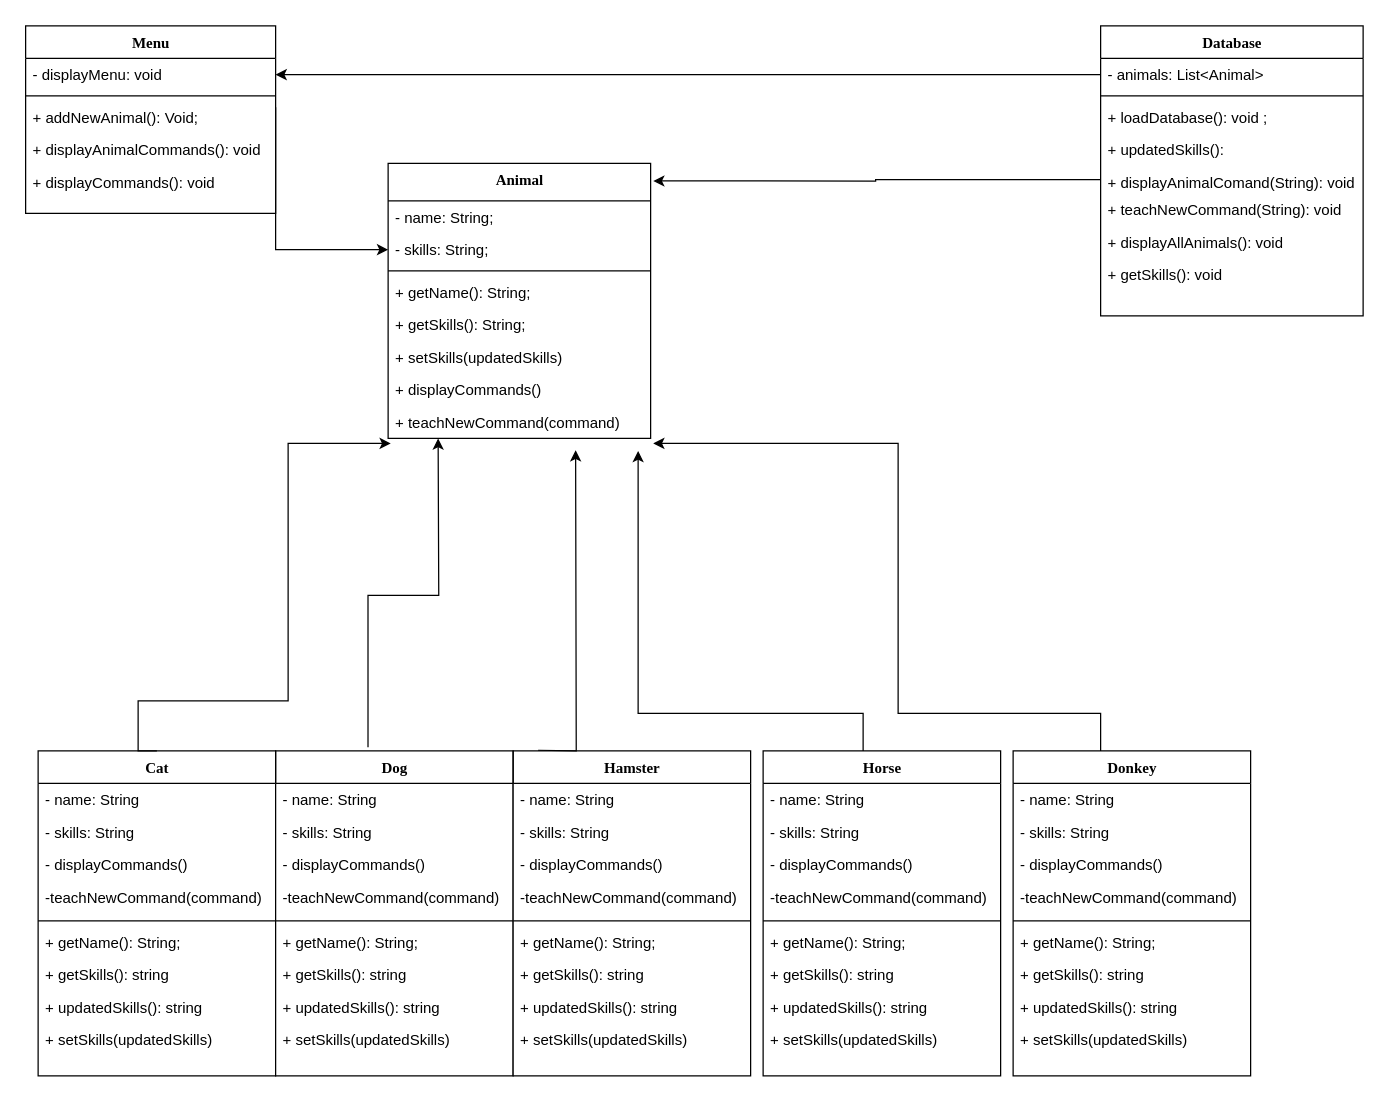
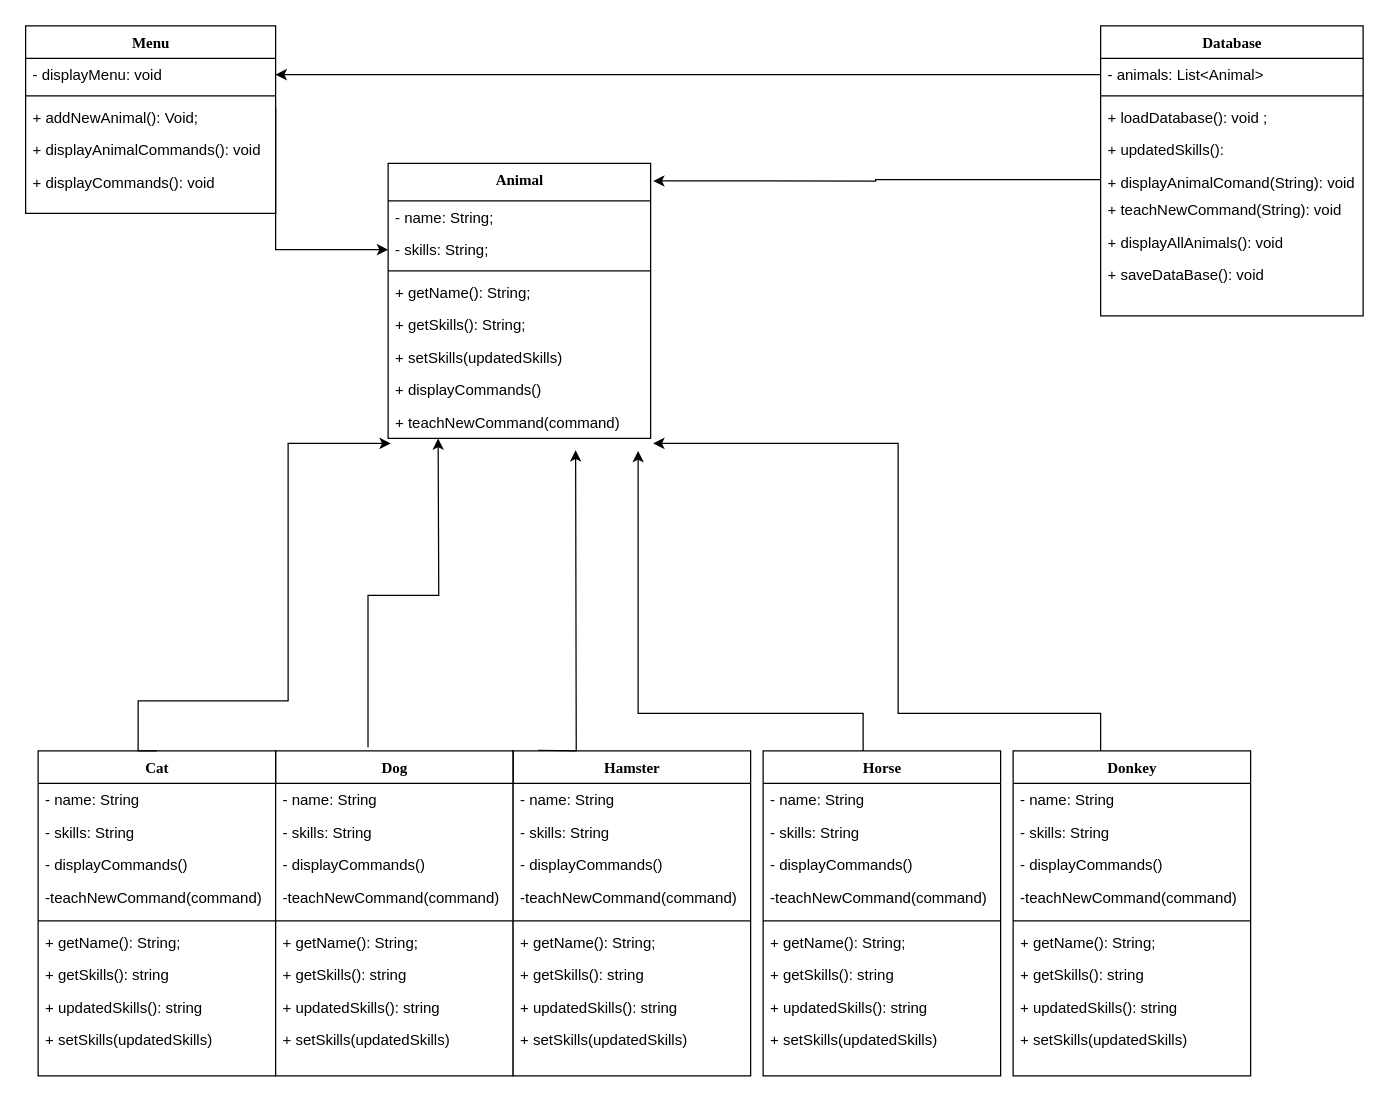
node "+ getSkills(): void": label "+ getSkills(): void" -> "+ saveDataBase(): void"
